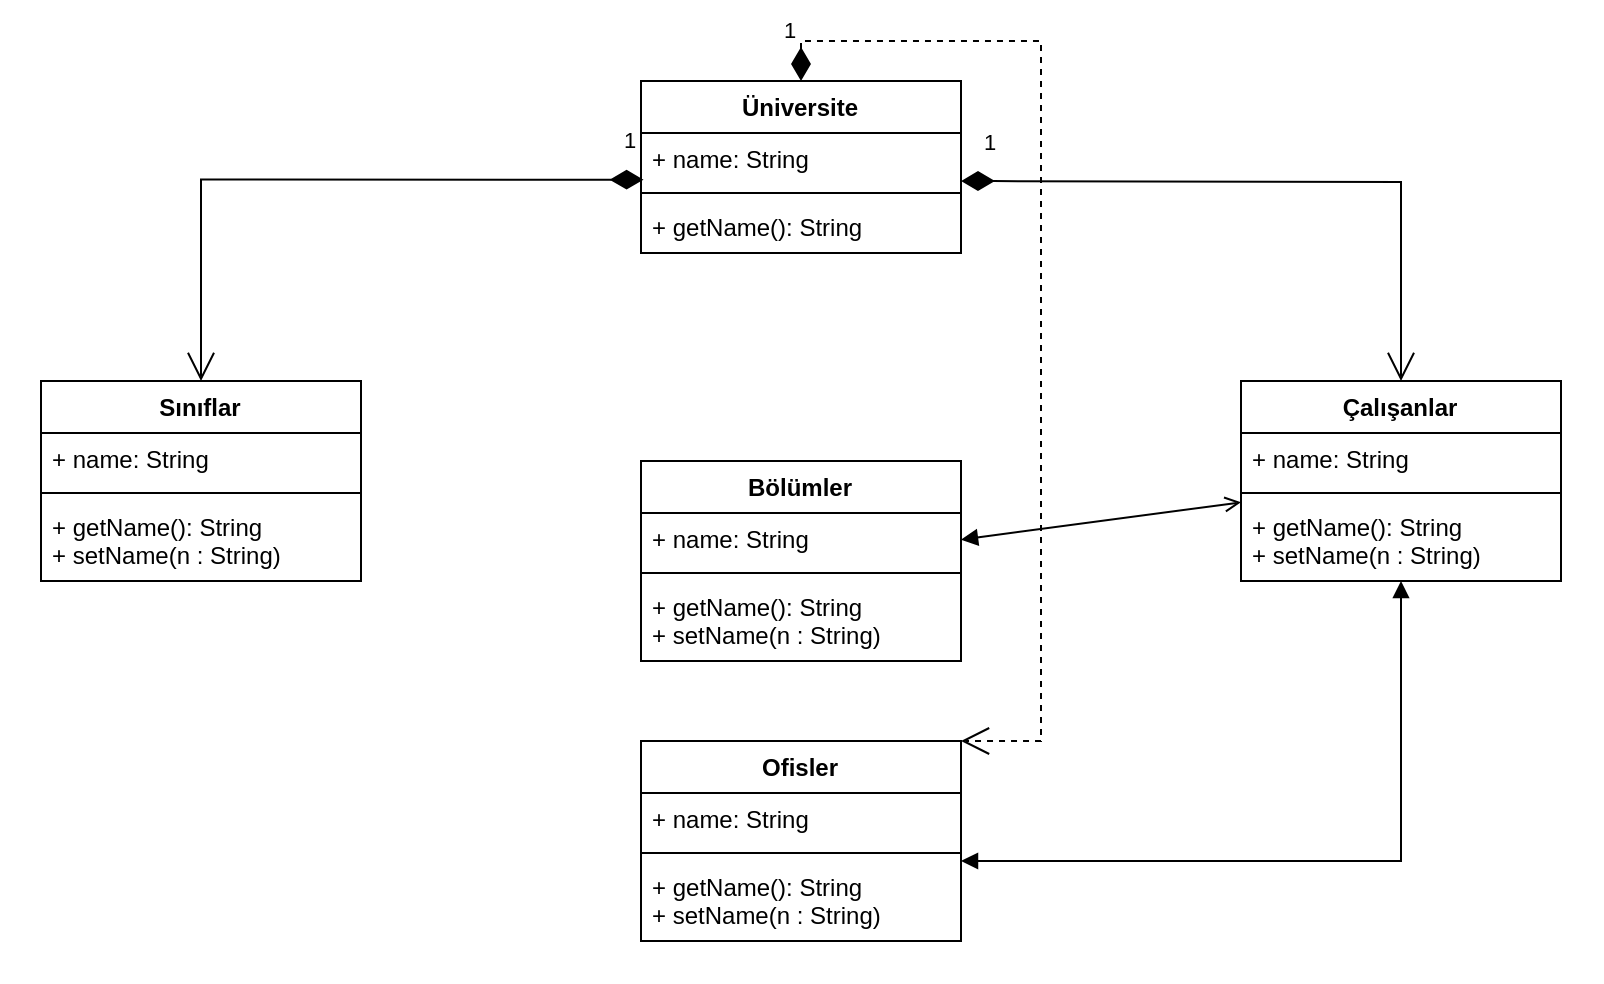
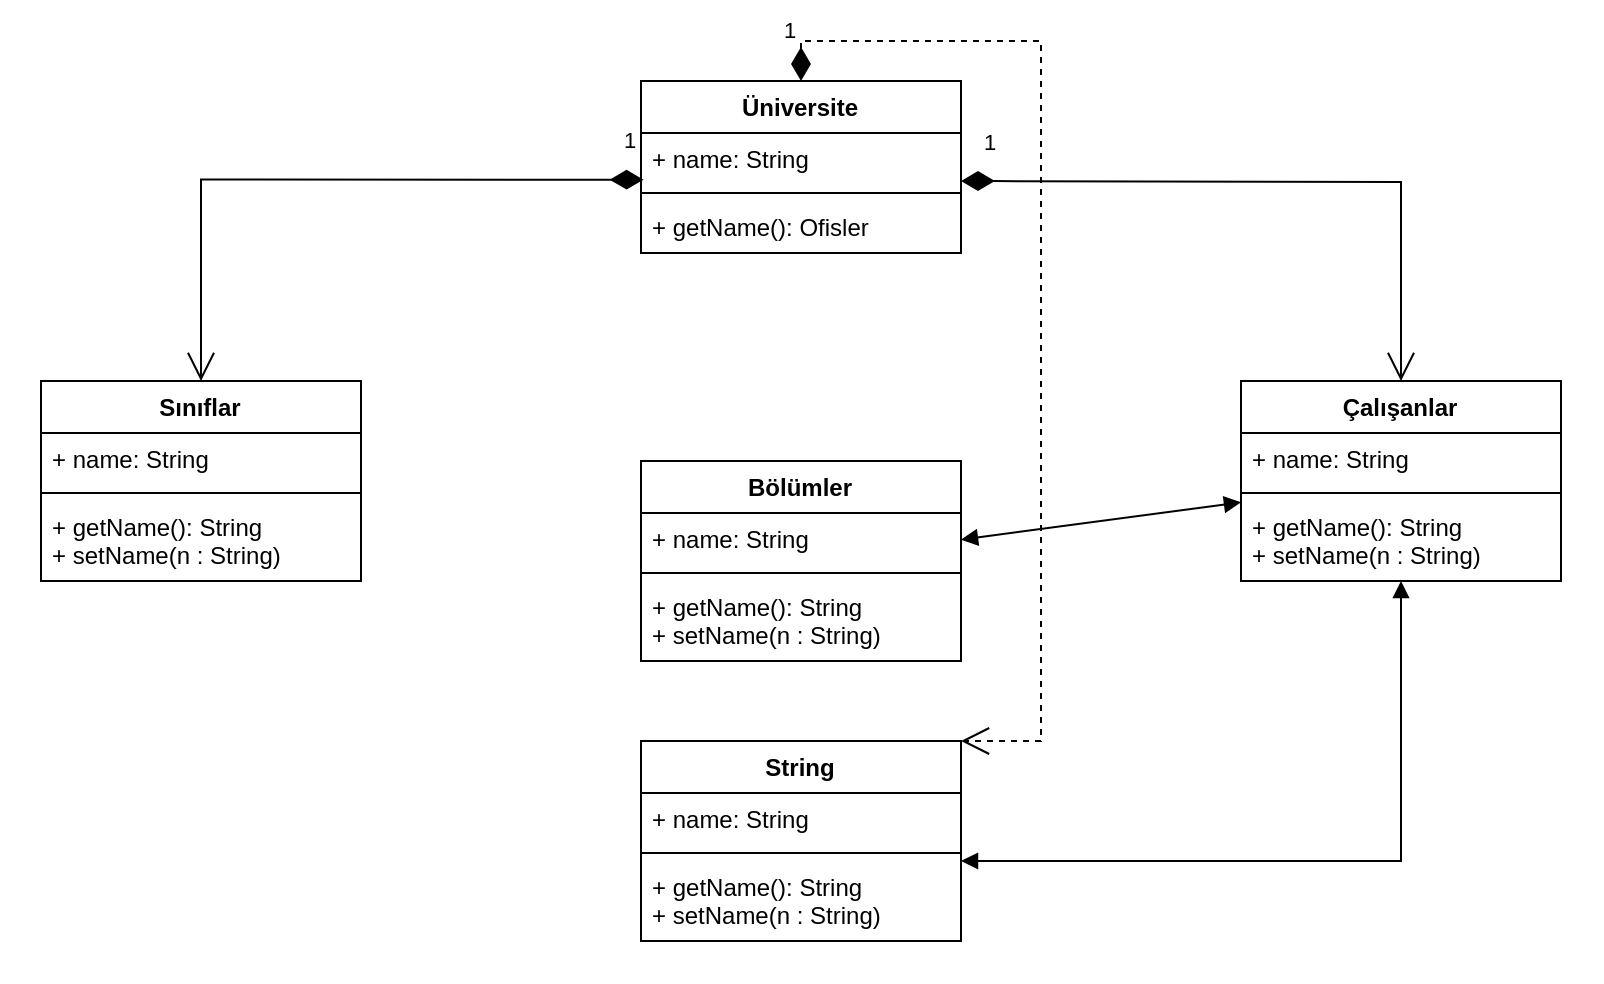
node "+ getName(): String": label "+ getName(): String" -> "+ getName(): Ofisler"
edge "Çalışanlar" -- "Bölümler": arrowhead open -> block
node "Ofisler": label "Ofisler" -> "String"
